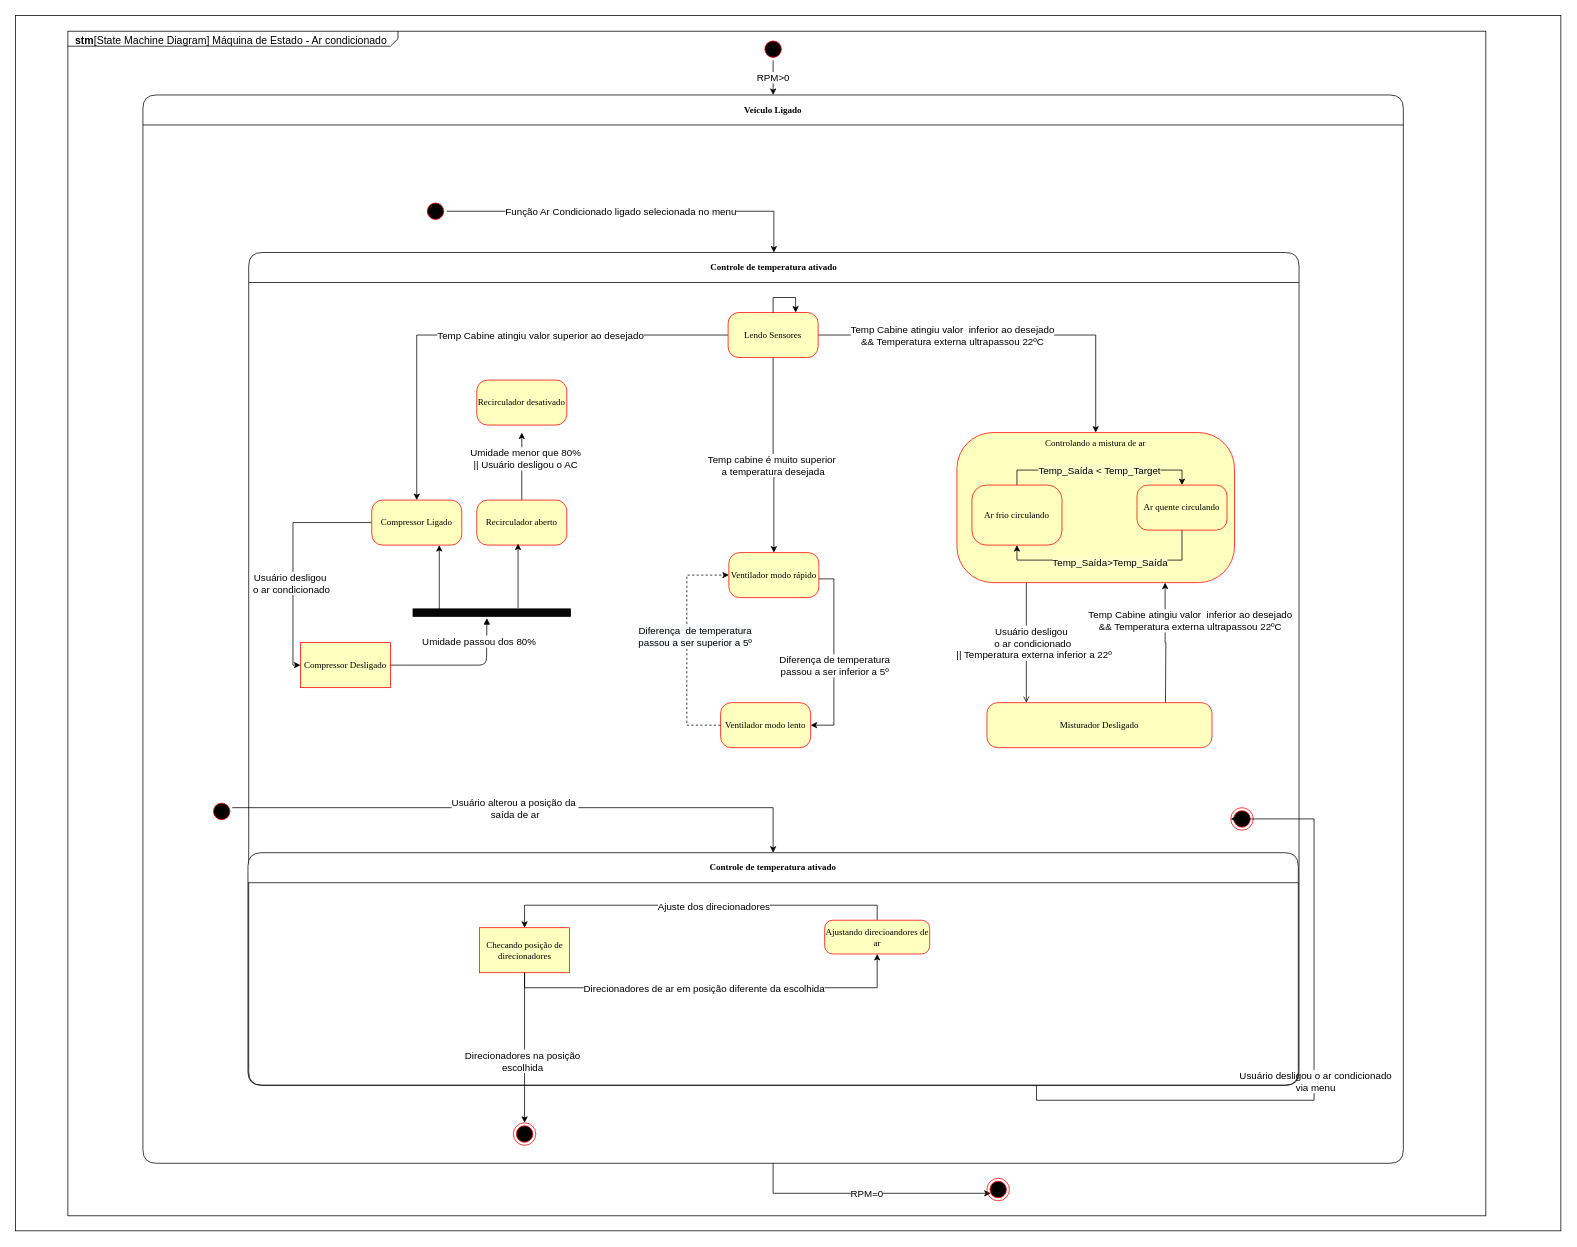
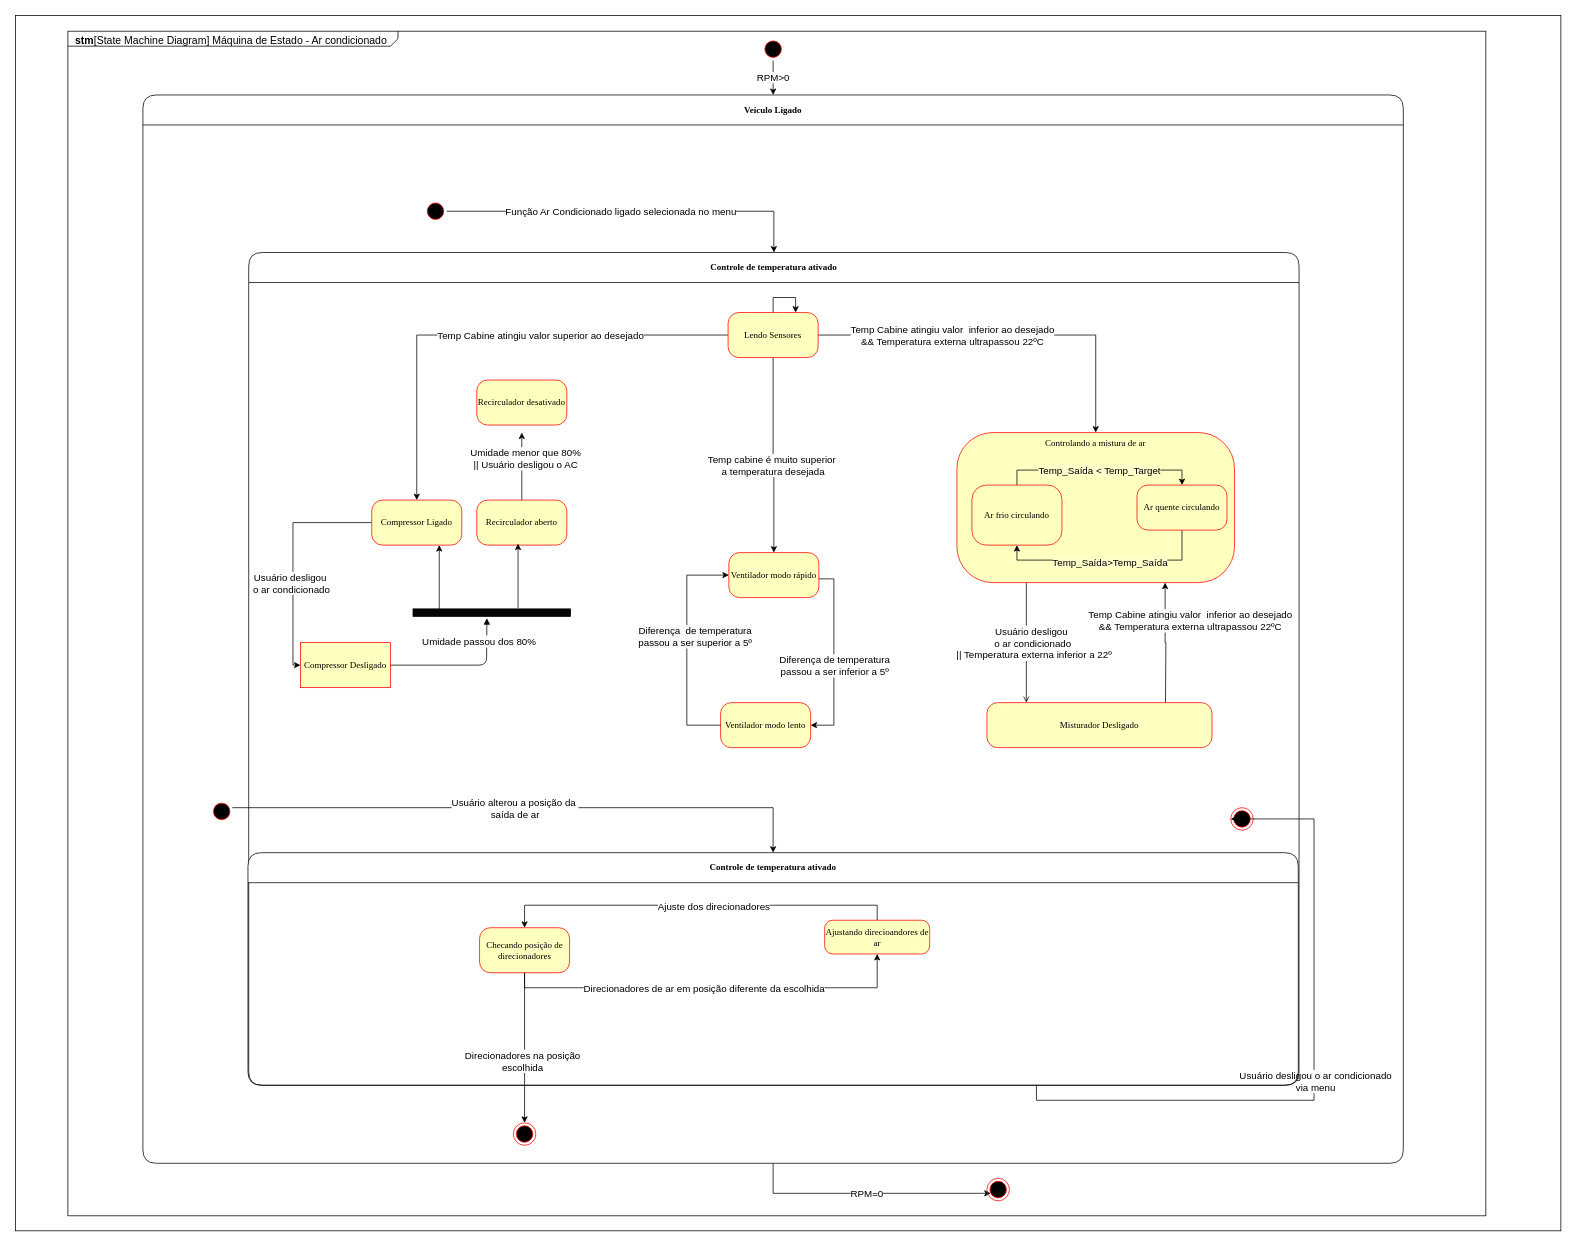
edge "Ventilador modo lento" -> "Ventilador modo rápido": style dashed -> solid
node "Checando posição de direcionadores": shape rectangle -> rounded rectangle
